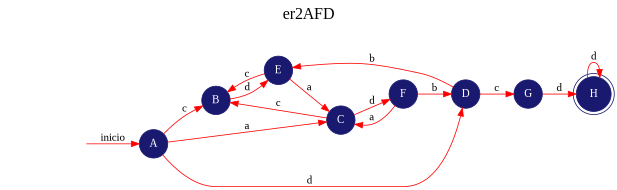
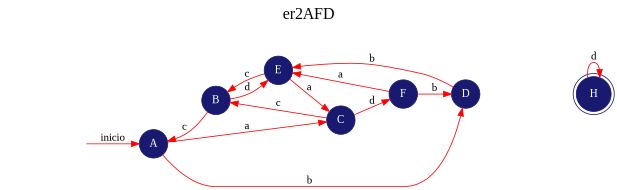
node "G": removed
edge "A" -> "B": reversed
edge "F" -> "C": now "F" -> "E"
edge "A" -> "D": label "d" -> "b"
